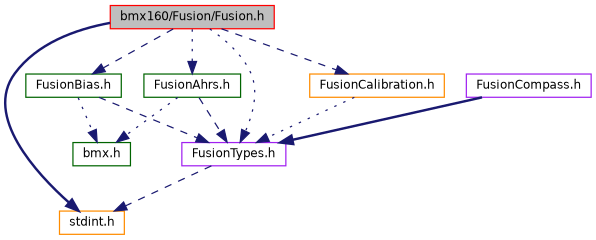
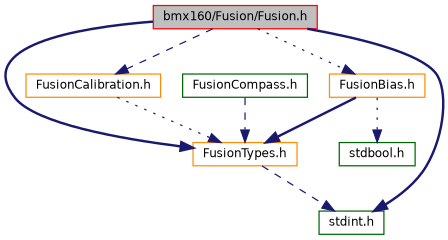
edge "bmx160/Fusion/Fusion.h" -> "FusionBias.h": style dashed -> dotted
edge "bmx160/Fusion/Fusion.h" -> "FusionTypes.h": style dotted -> bold
node "FusionBias.h": color darkgreen -> darkorange
node "FusionAhrs.h": removed
node "FusionCompass.h": color purple -> darkgreen
edge "FusionBias.h" -> "FusionTypes.h": style dashed -> bold
edge "FusionCompass.h" -> "FusionTypes.h": style bold -> dashed
node "bmx.h": label "bmx.h" -> "stdbool.h"
node "FusionTypes.h": color purple -> darkorange
node "stdint.h": color darkorange -> darkgreen
